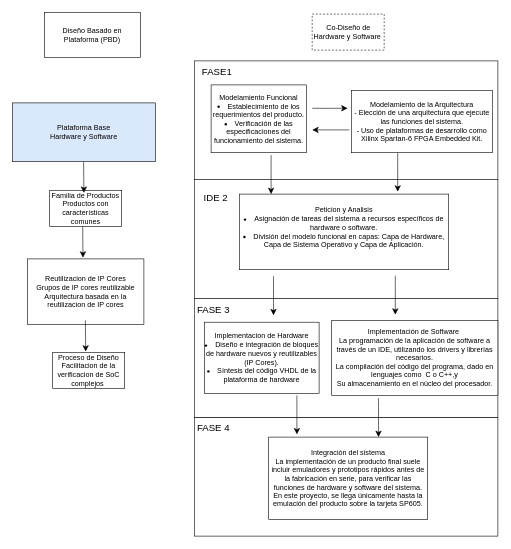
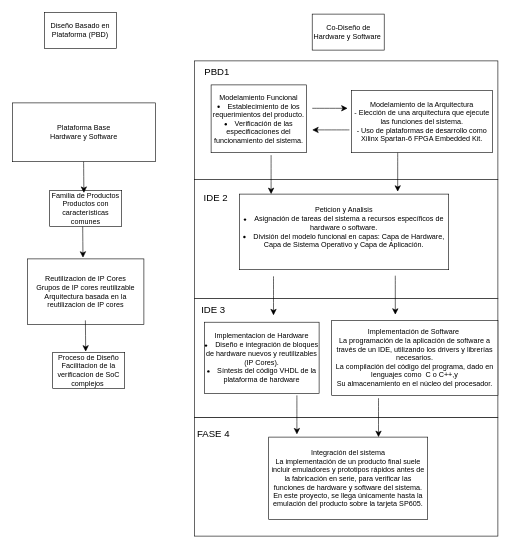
node "Co-Diseño de Hardware y Software": style dashed -> solid
node "Diseño Basado en Plataforma (PBD)": size 96x45 -> 72x36
node "FASE1": label "FASE1" -> "PBD1"
node "Plataforma Base Hardware y Software": fillcolor #dae8fc -> #ffffff
node "FASE 3": label "FASE 3" -> "IDE 3"
node "FASE 4": moved (213, 428) -> (213, 434)
